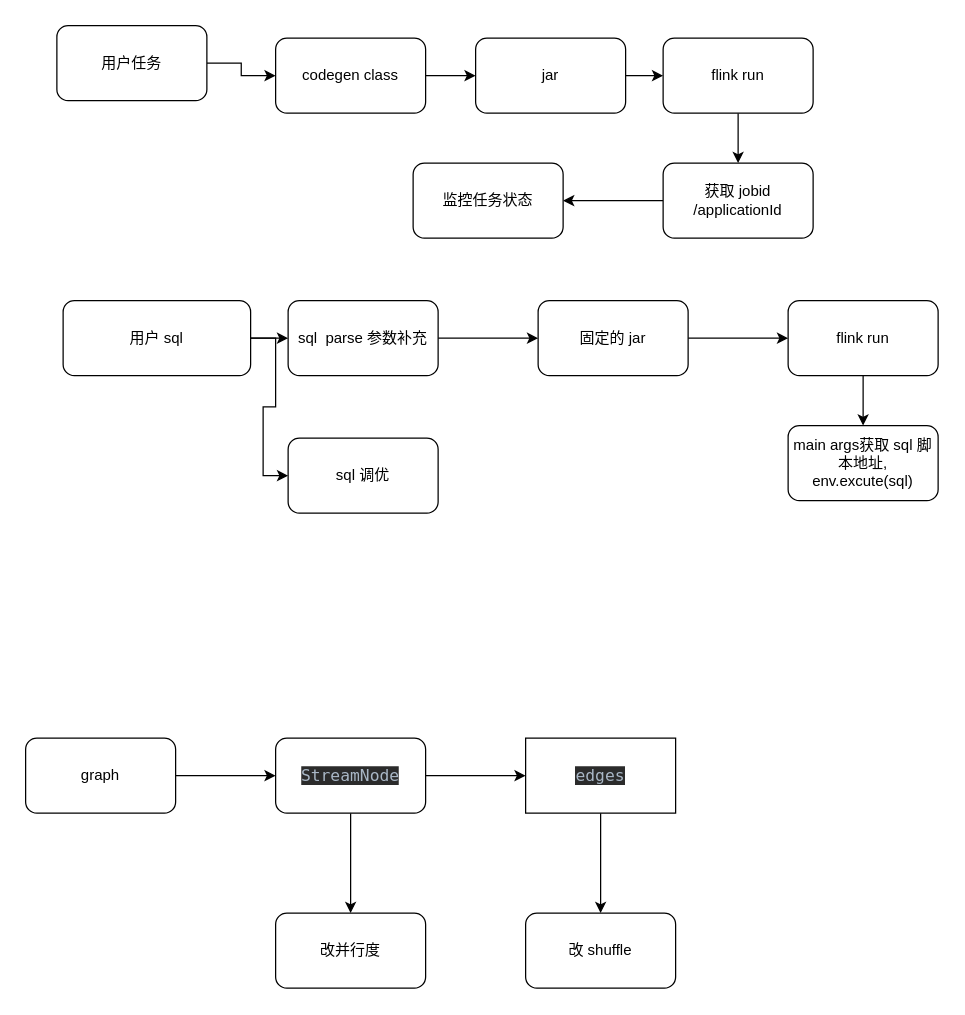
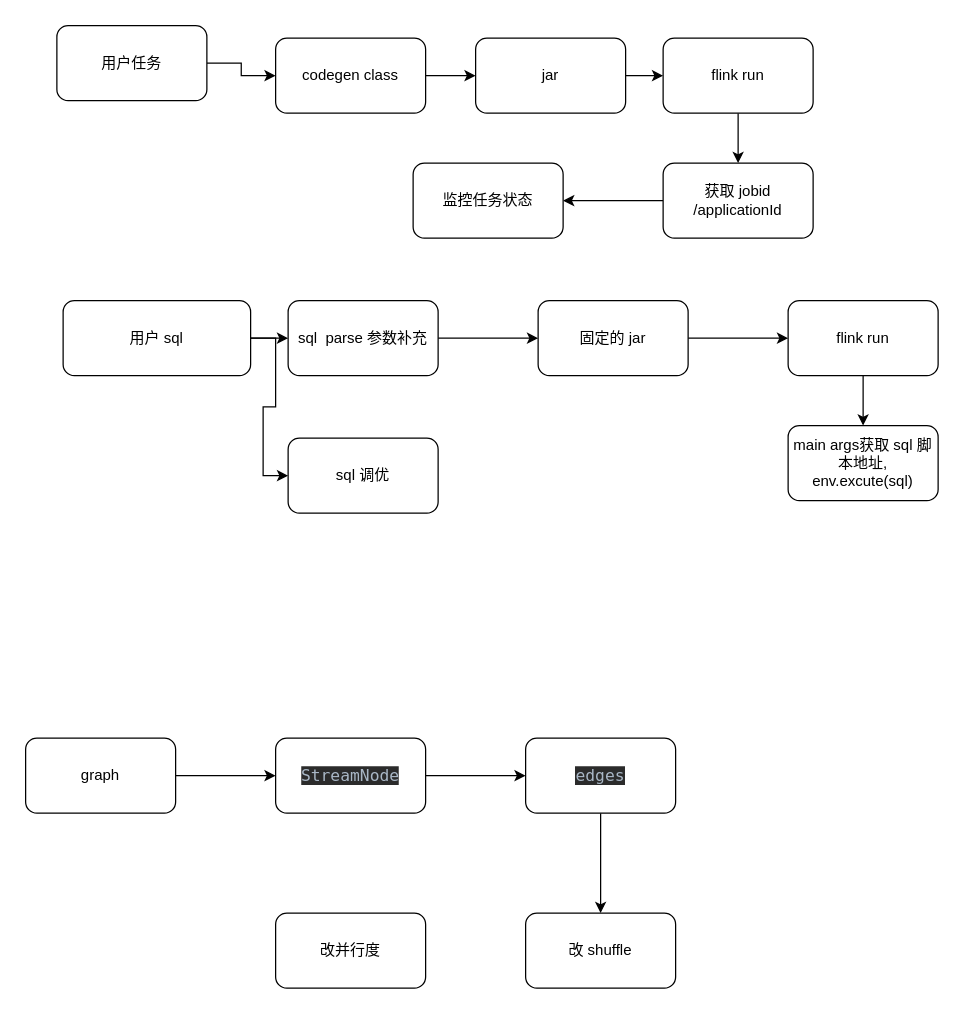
node "edges": shape rectangle -> rounded rectangle
edge "StreamNode" -> "改并行度": removed
